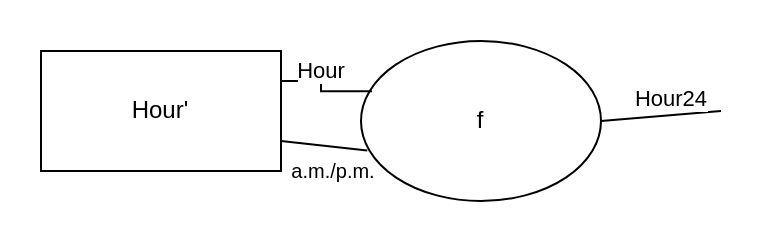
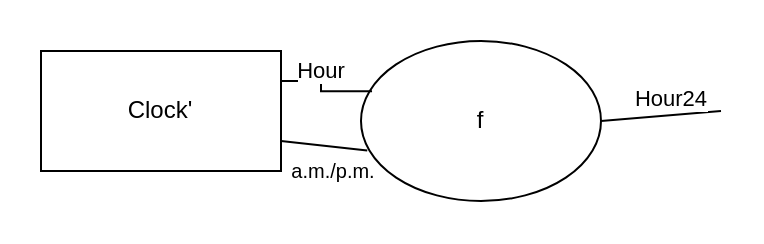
node "Hour'": label "Hour'" -> "Clock'"
